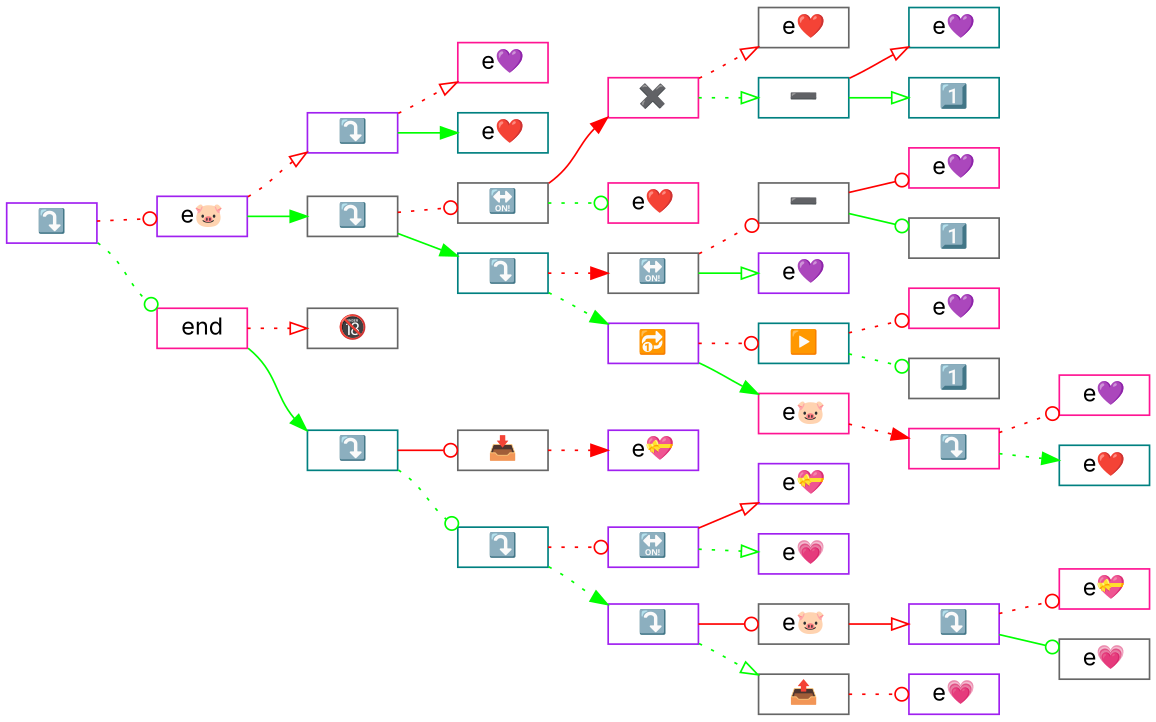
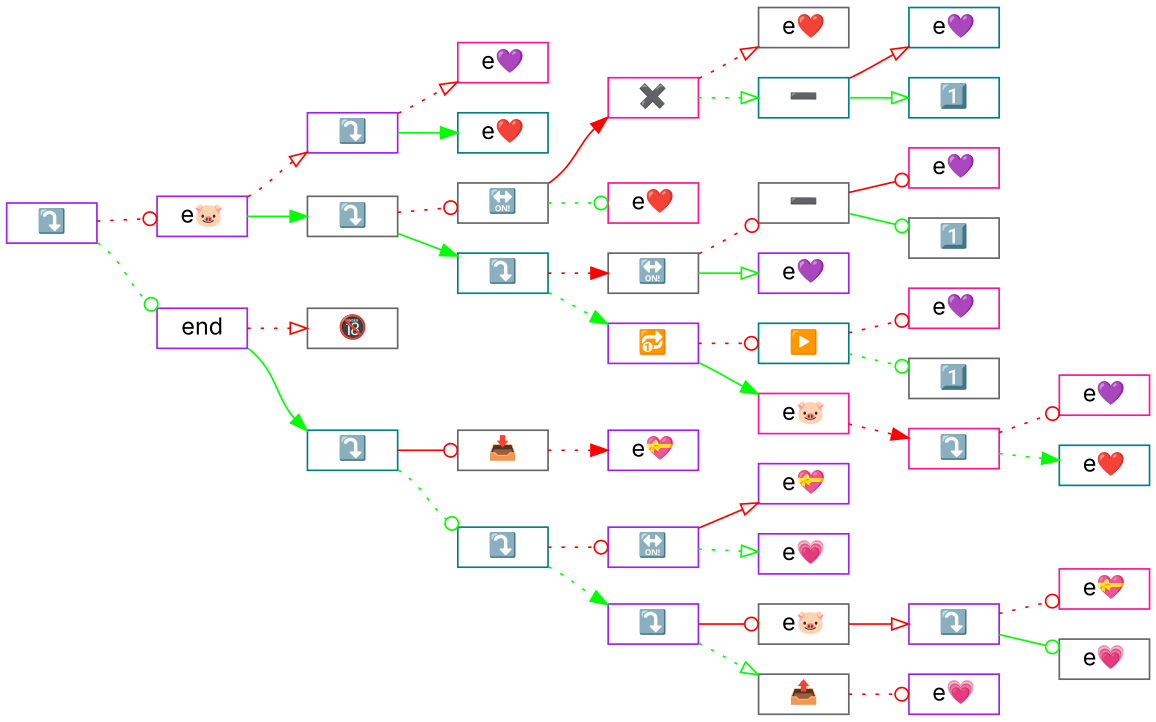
node "end": color deeppink -> purple
